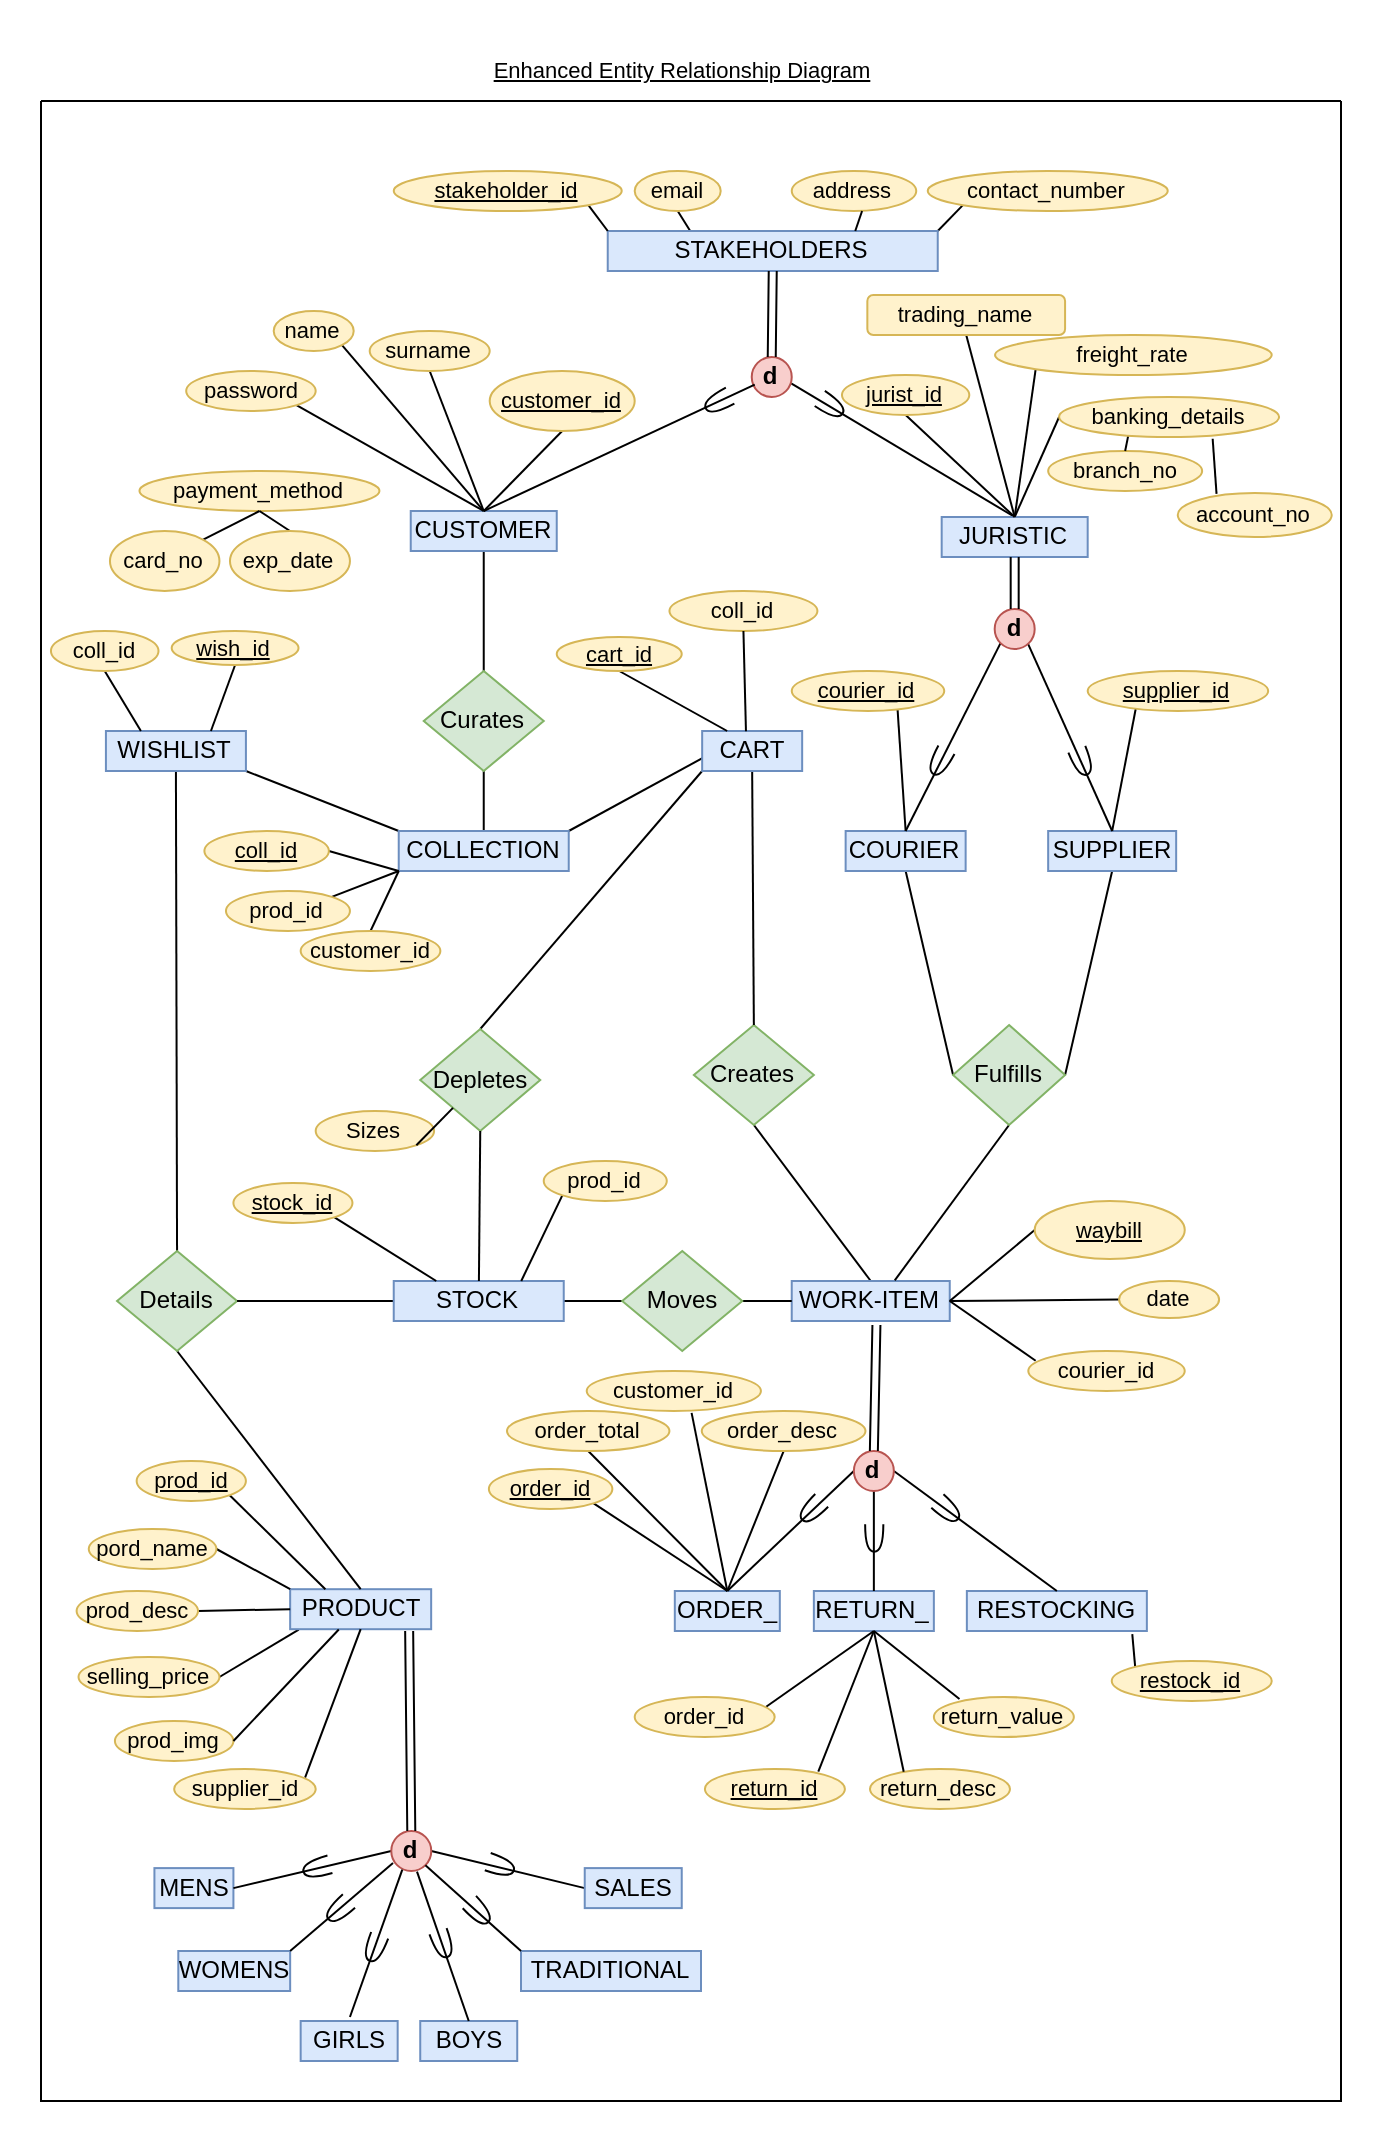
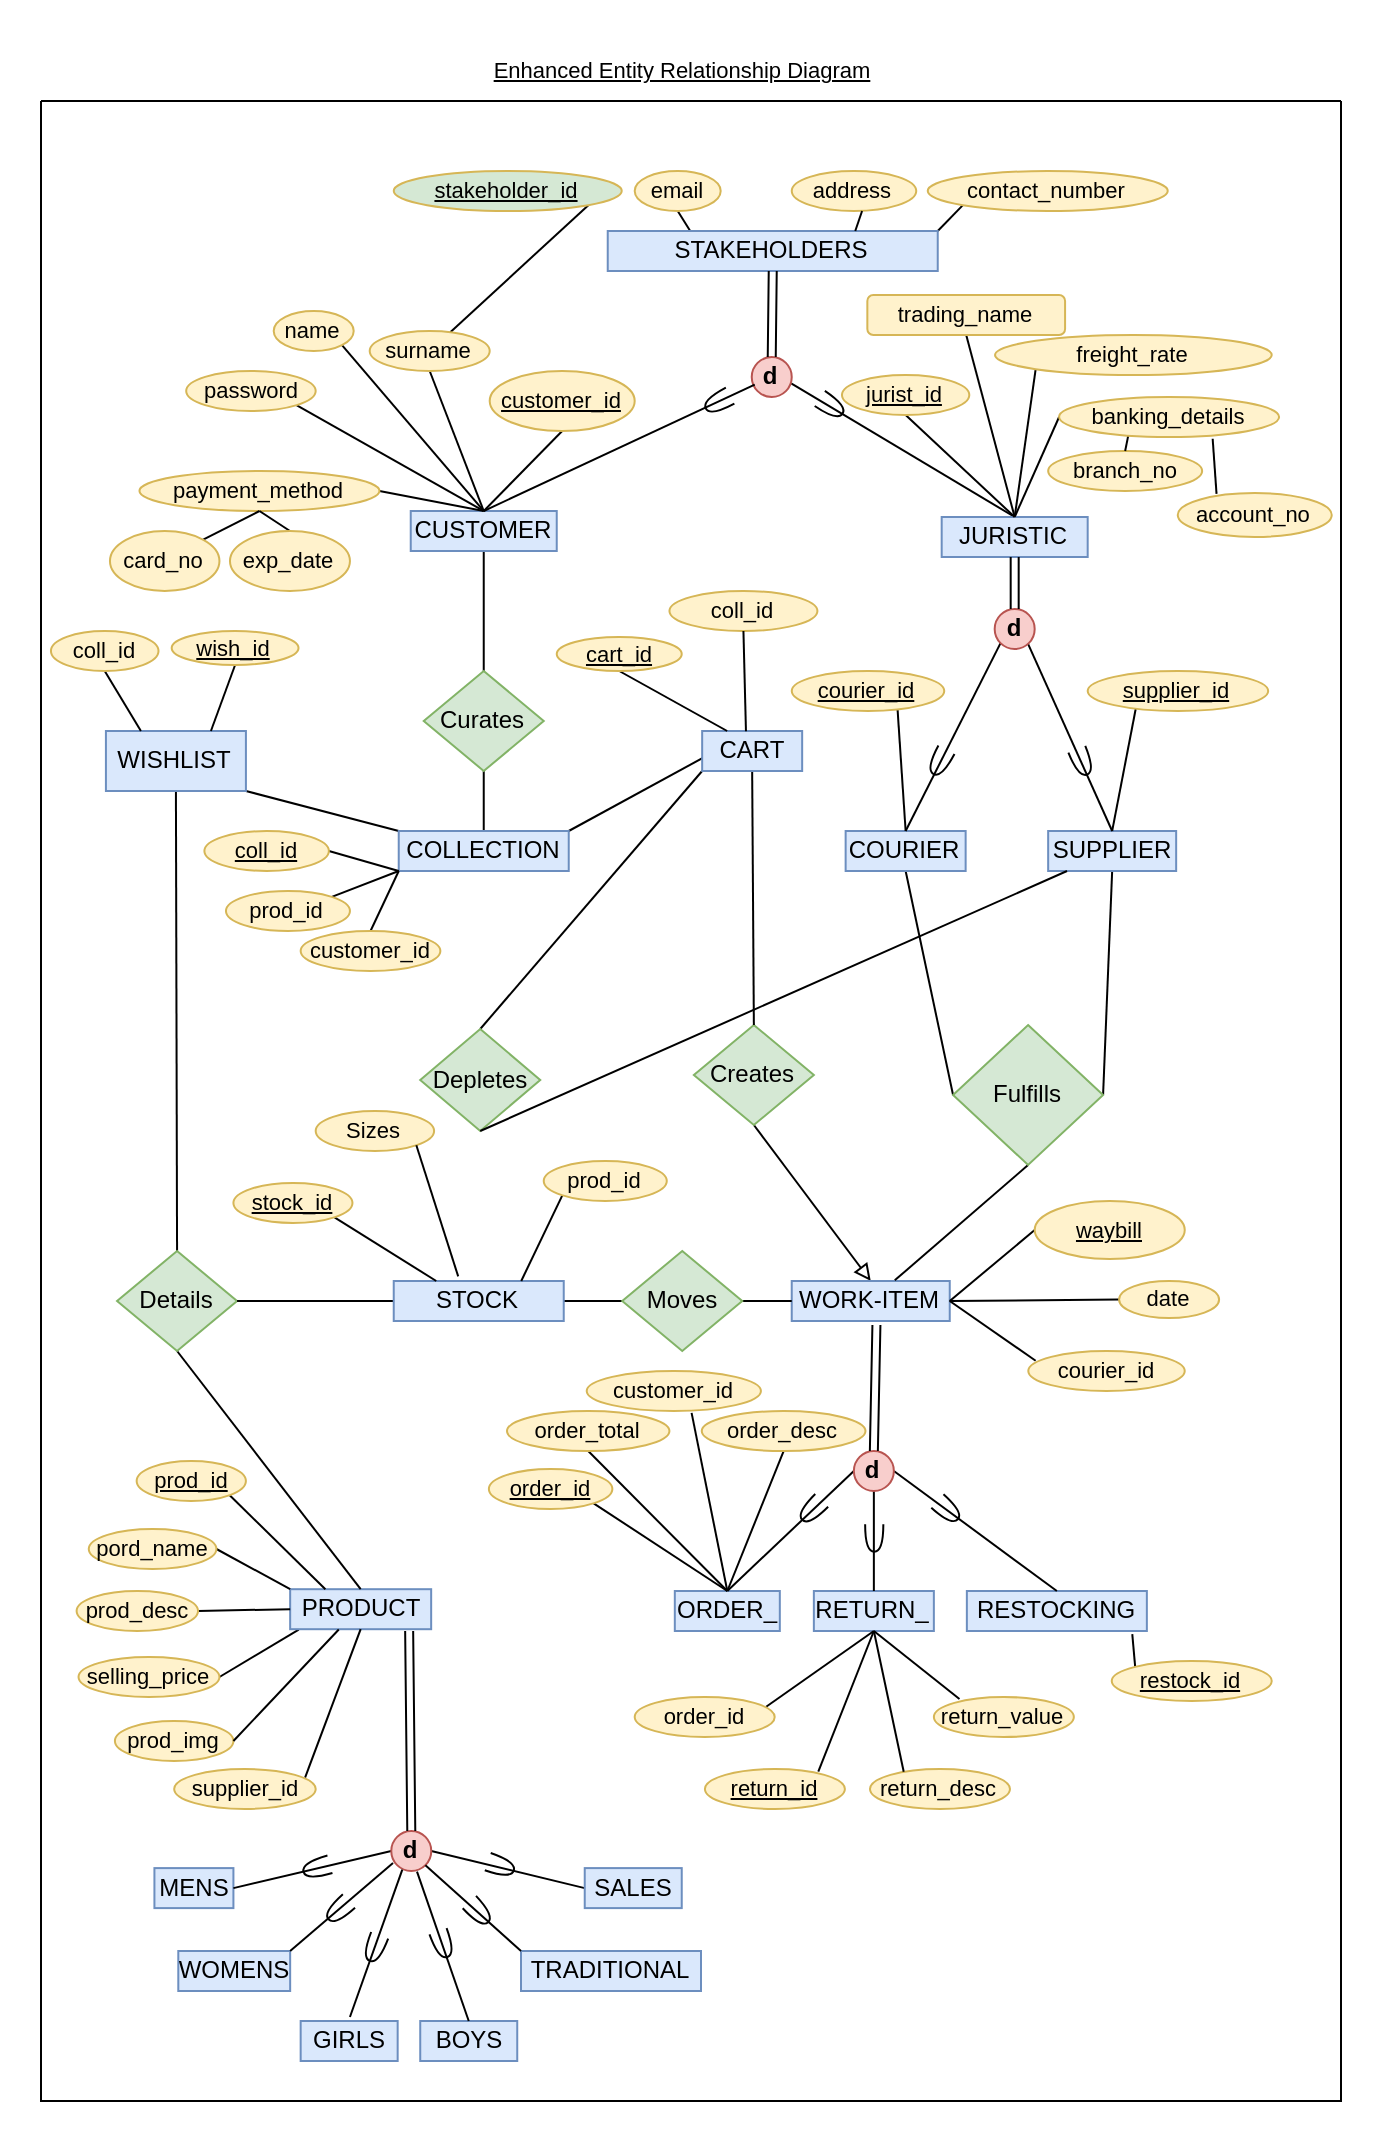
node "stakeholder_id": fillcolor #fff2cc -> #d5e8d4
edge "stakeholder_id" -- "STAKEHOLDERS": now "stakeholder_id" -- "surname"
edge "payment_method" -- "CUSTOMER": added
node "WISHLIST": size 140x40 -> 140x60
node "Fulfills": size 112x100 -> 150x140
edge "Depletes" -- "Sizes": now "STOCK" -- "Sizes"
edge "Depletes" -- "STOCK": now "Depletes" -- "SUPPLIER"
edge "Creates" -- "WORK-ITEM": arrowhead none -> block
